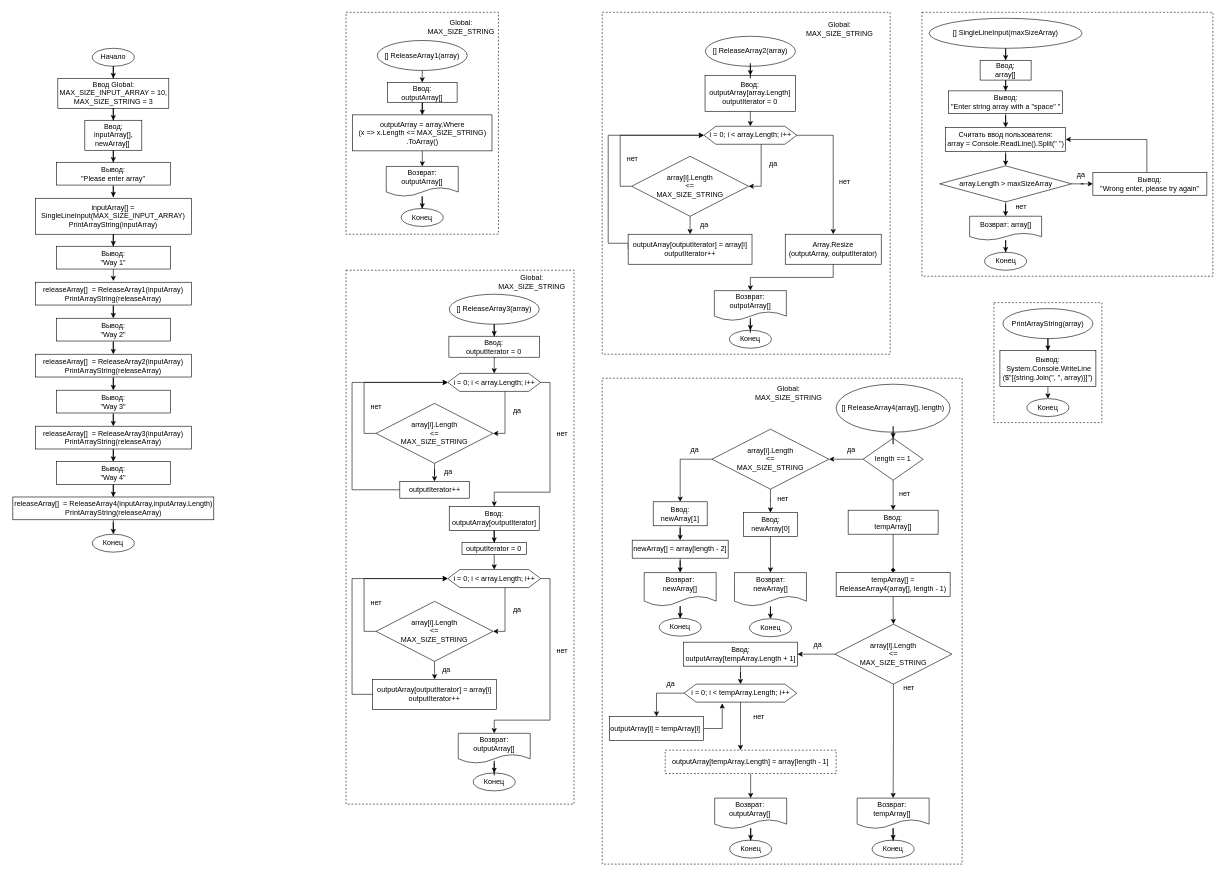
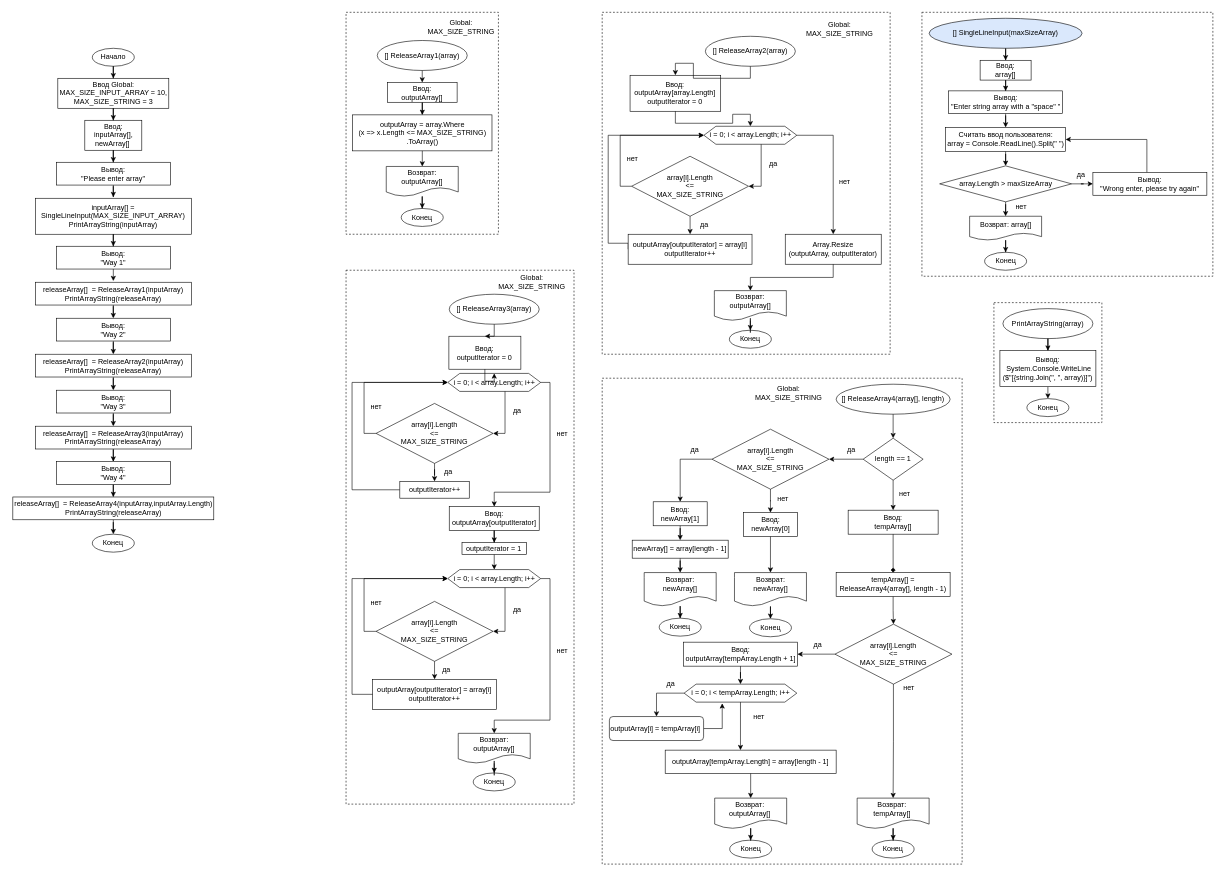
node "[] SingleLineInput(maxSizeArray)": fillcolor #ffffff -> #dae8fc
node "Ввод: outputArray[array.Length] outputIterator = 0": moved (750, 93) -> (675, 93)
node "Ввод: outputIterator = 0": size 91x21 -> 72x33
node "[] ReleaseArray4(array[], length)": size 114x48 -> 114x30
node "outputIterator = 0": label "outputIterator = 0" -> "outputIterator = 1"
node "newArray[] = array[length - 2]": label "newArray[] = array[length - 2]" -> "newArray[] = array[length - 1]"
node "outputArray[i] = tempArray[i]": shape rectangle -> rounded rectangle
node "outputArray[tempArray.Length] = array[length - 1]": style dashed -> solid
